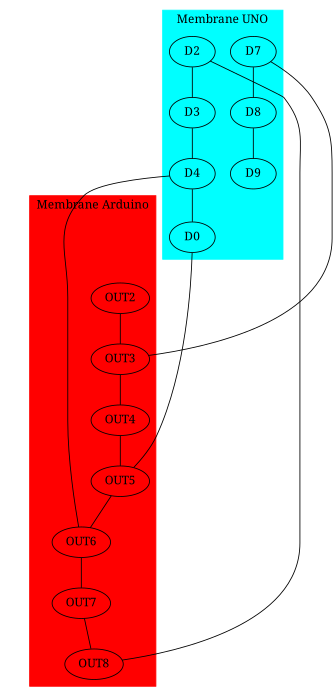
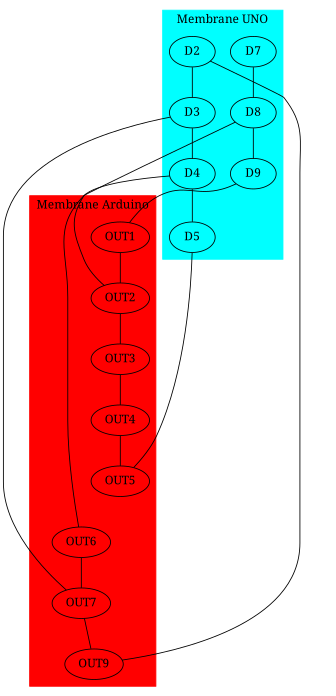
edge "D8" -- "OUT2": added
node "OUT1": added
node "D0": label "D0" -> "D5"
edge "D7" -- "OUT3": removed
edge "D3" -- "OUT7": added
edge "OUT5" -- "OUT6": removed
node "OUT8": label "OUT8" -> "OUT9"
